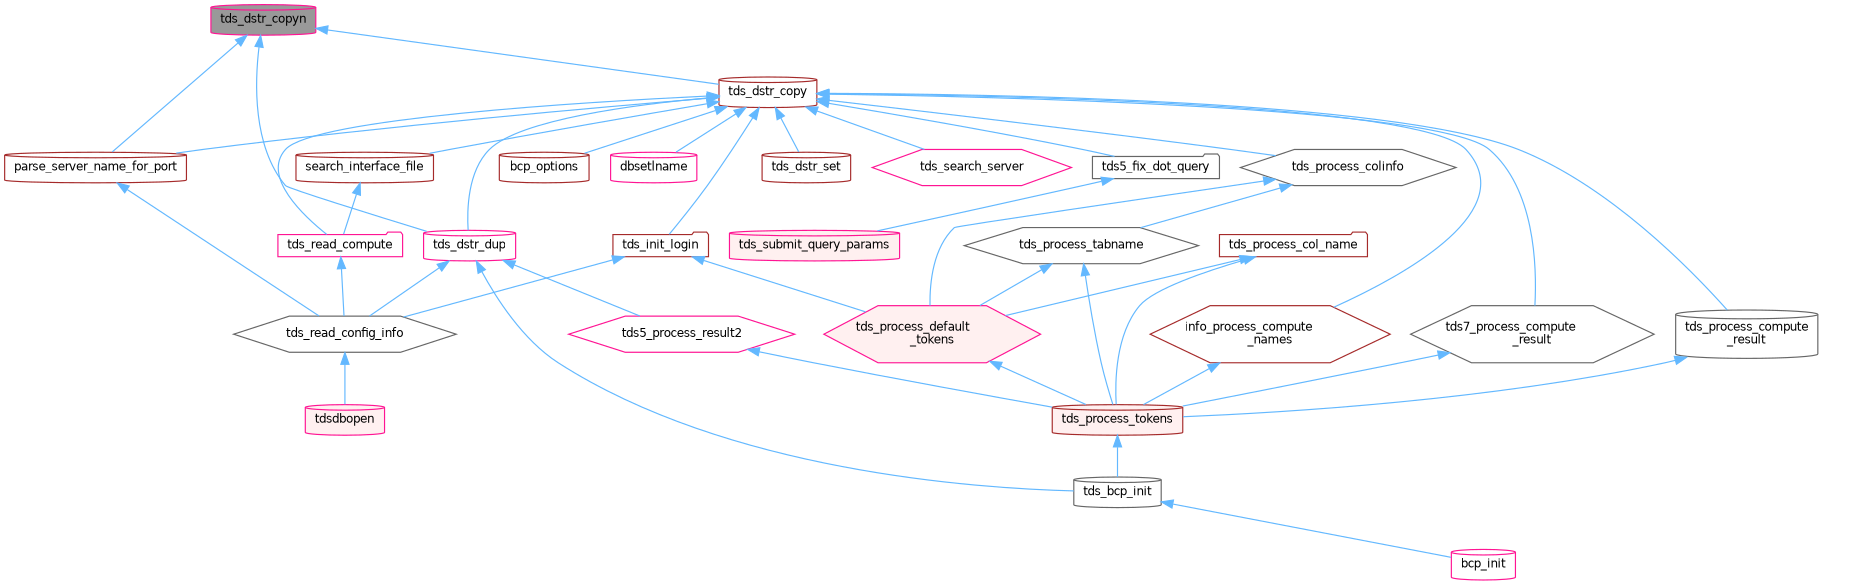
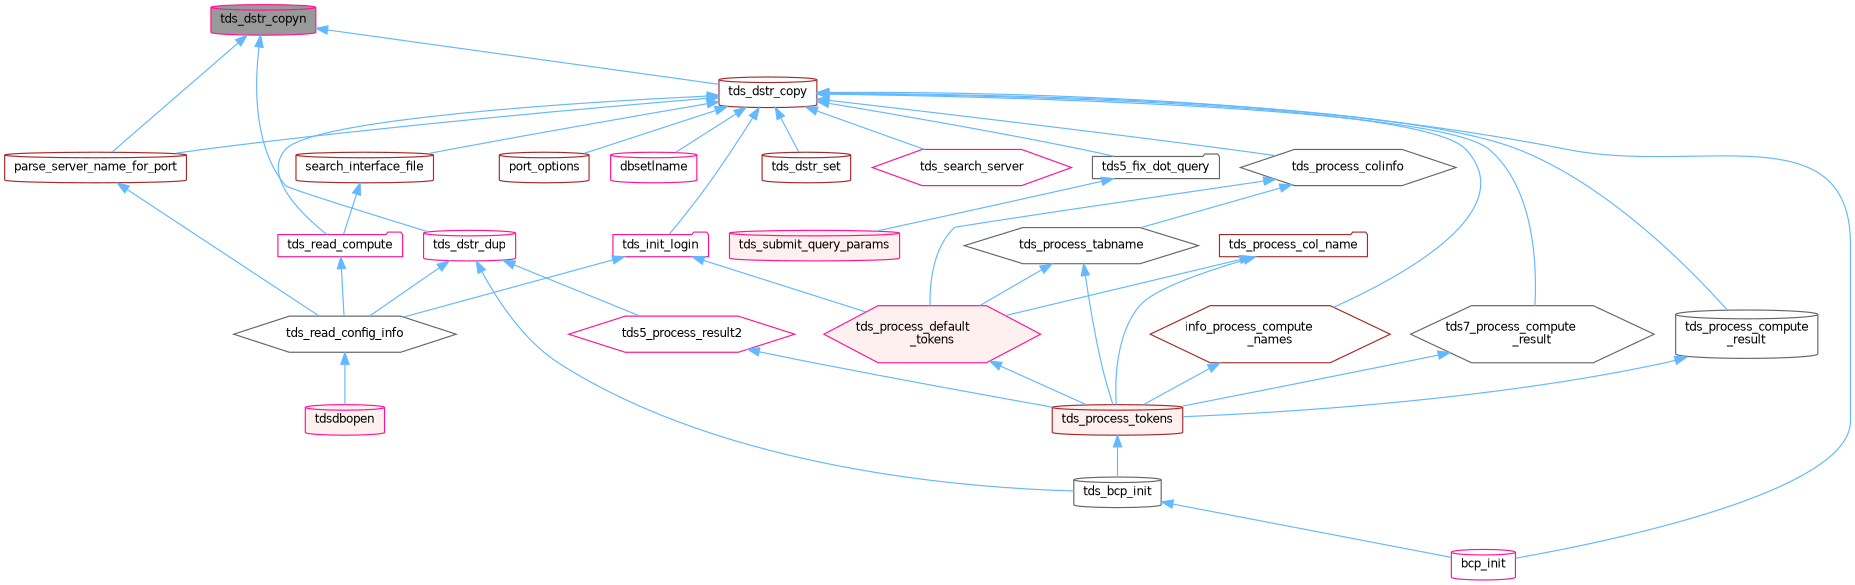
edge "tds_dstr_dup" -> "tds_dstr_copy": now "bcp_init" -> "tds_dstr_copy"
node "bcp_options": label "bcp_options" -> "port_options"
node "tds_init_login": color brown -> deeppink
